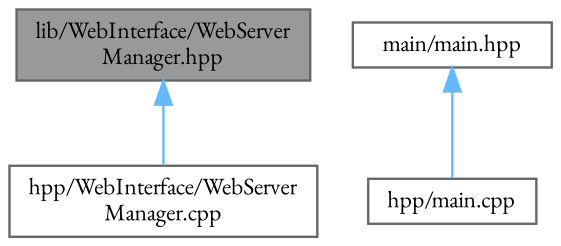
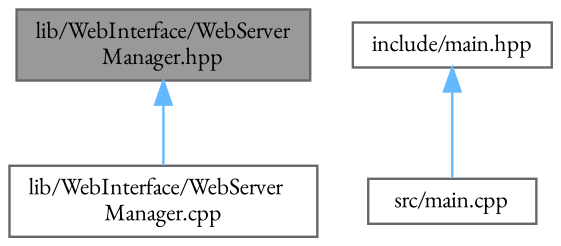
node "main/main.hpp": label "main/main.hpp" -> "include/main.hpp"
node "hpp/WebInterface/WebServer Manager.cpp": label "hpp/WebInterface/WebServer Manager.cpp" -> "lib/WebInterface/WebServer Manager.cpp"
node "hpp/main.cpp": label "hpp/main.cpp" -> "src/main.cpp"
